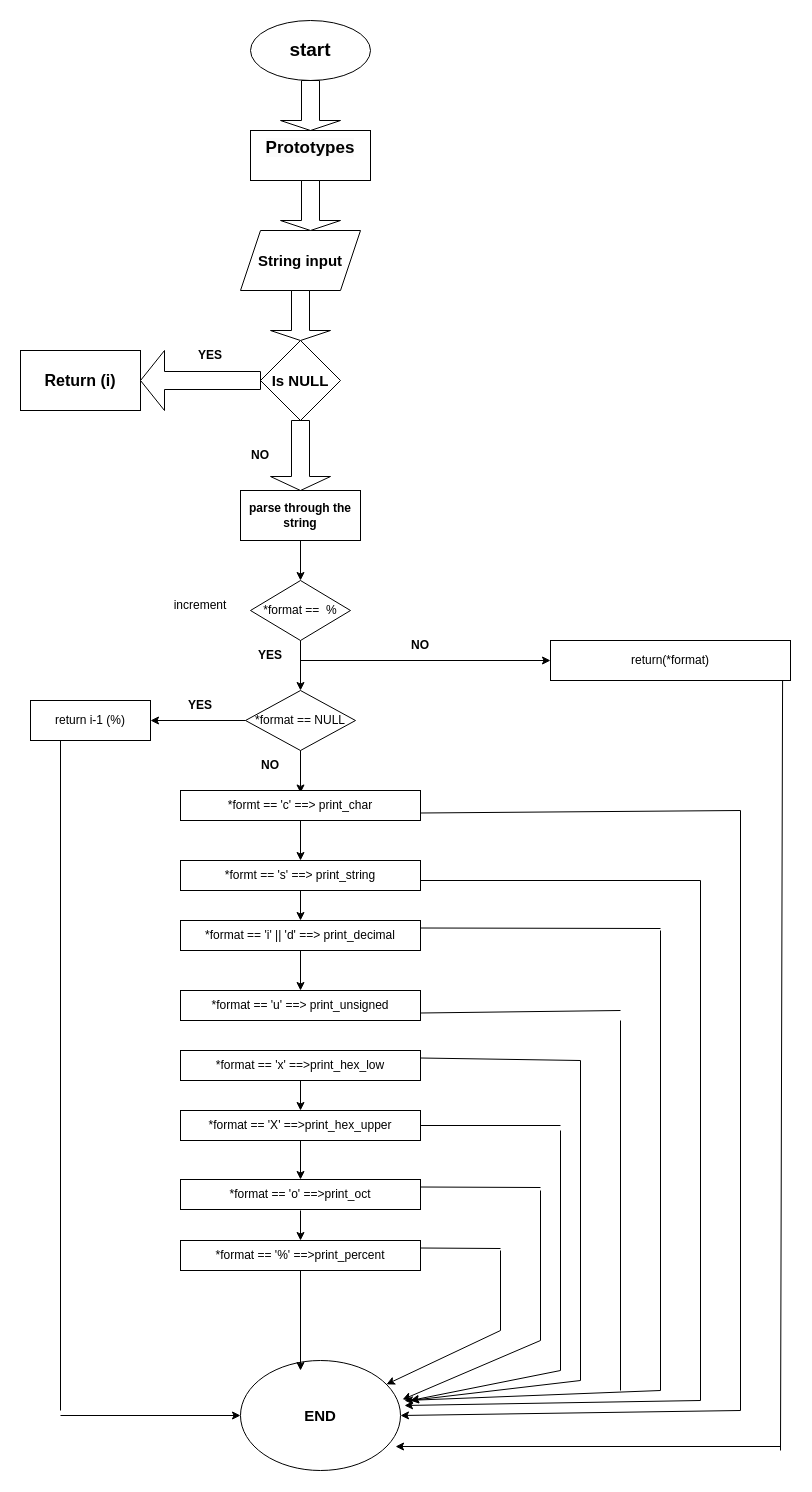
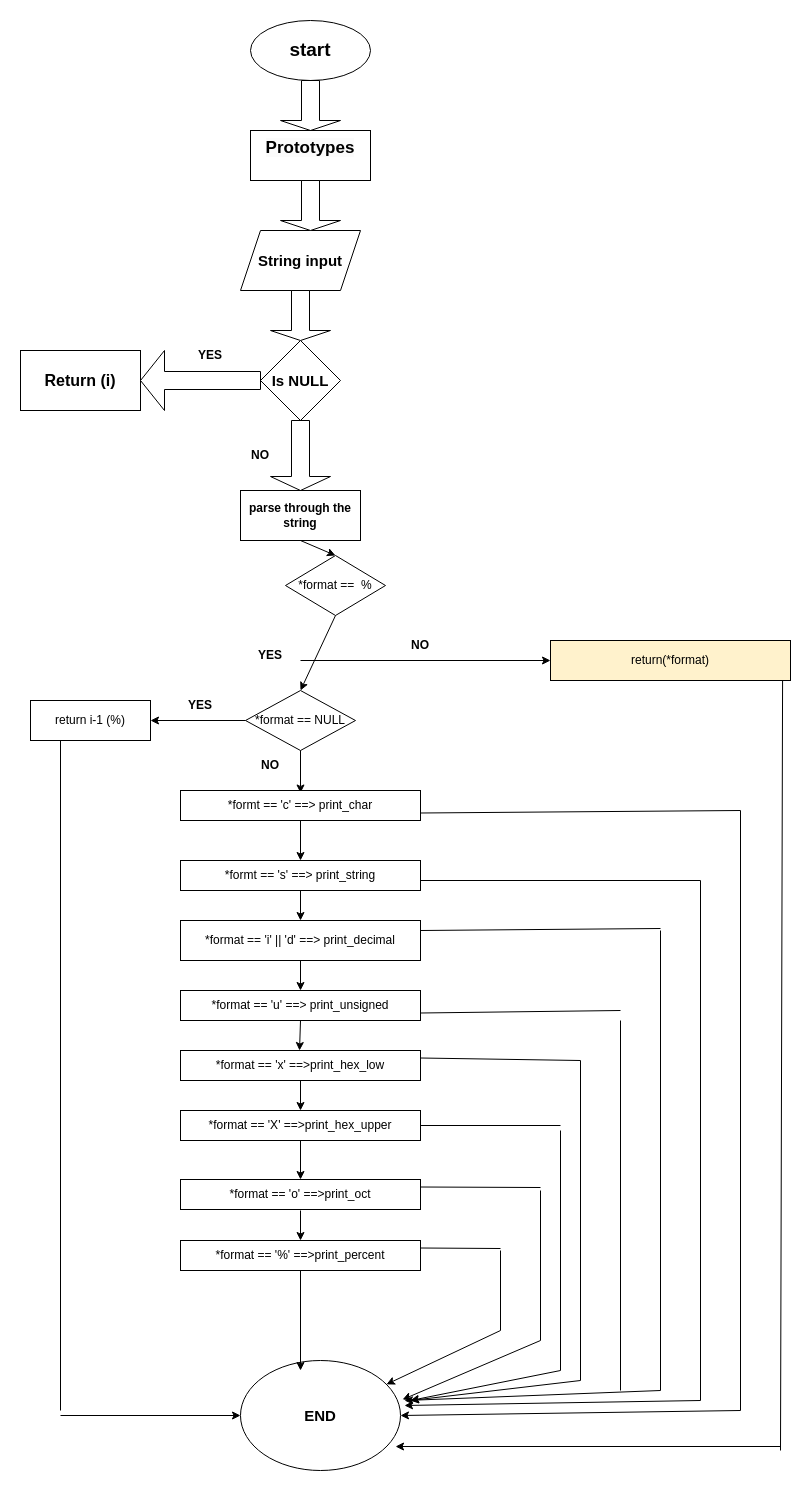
node "increment": removed
node "*format == %": moved (301, 611) -> (336, 586)
node "return(*format)": fillcolor #ffffff -> #fff2cc
node "*format == 'i' || 'd' ==> print_decimal": size 240x30 -> 240x40
edge "*format == 'u' ==> print_unsigned" -> "*format == 'x' ==>print_hex_low": added
